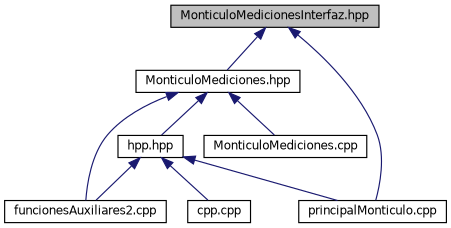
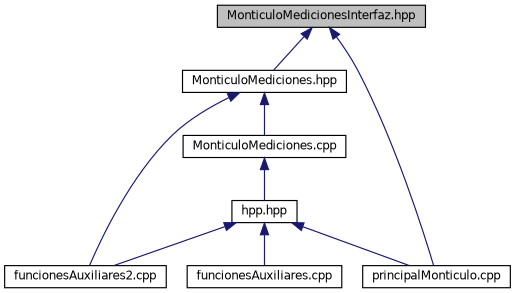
edge "hpp.hpp" -> "MonticuloMediciones.hpp": now "hpp.hpp" -> "MonticuloMediciones.cpp"
node "cpp.cpp": label "cpp.cpp" -> "funcionesAuxiliares.cpp"
